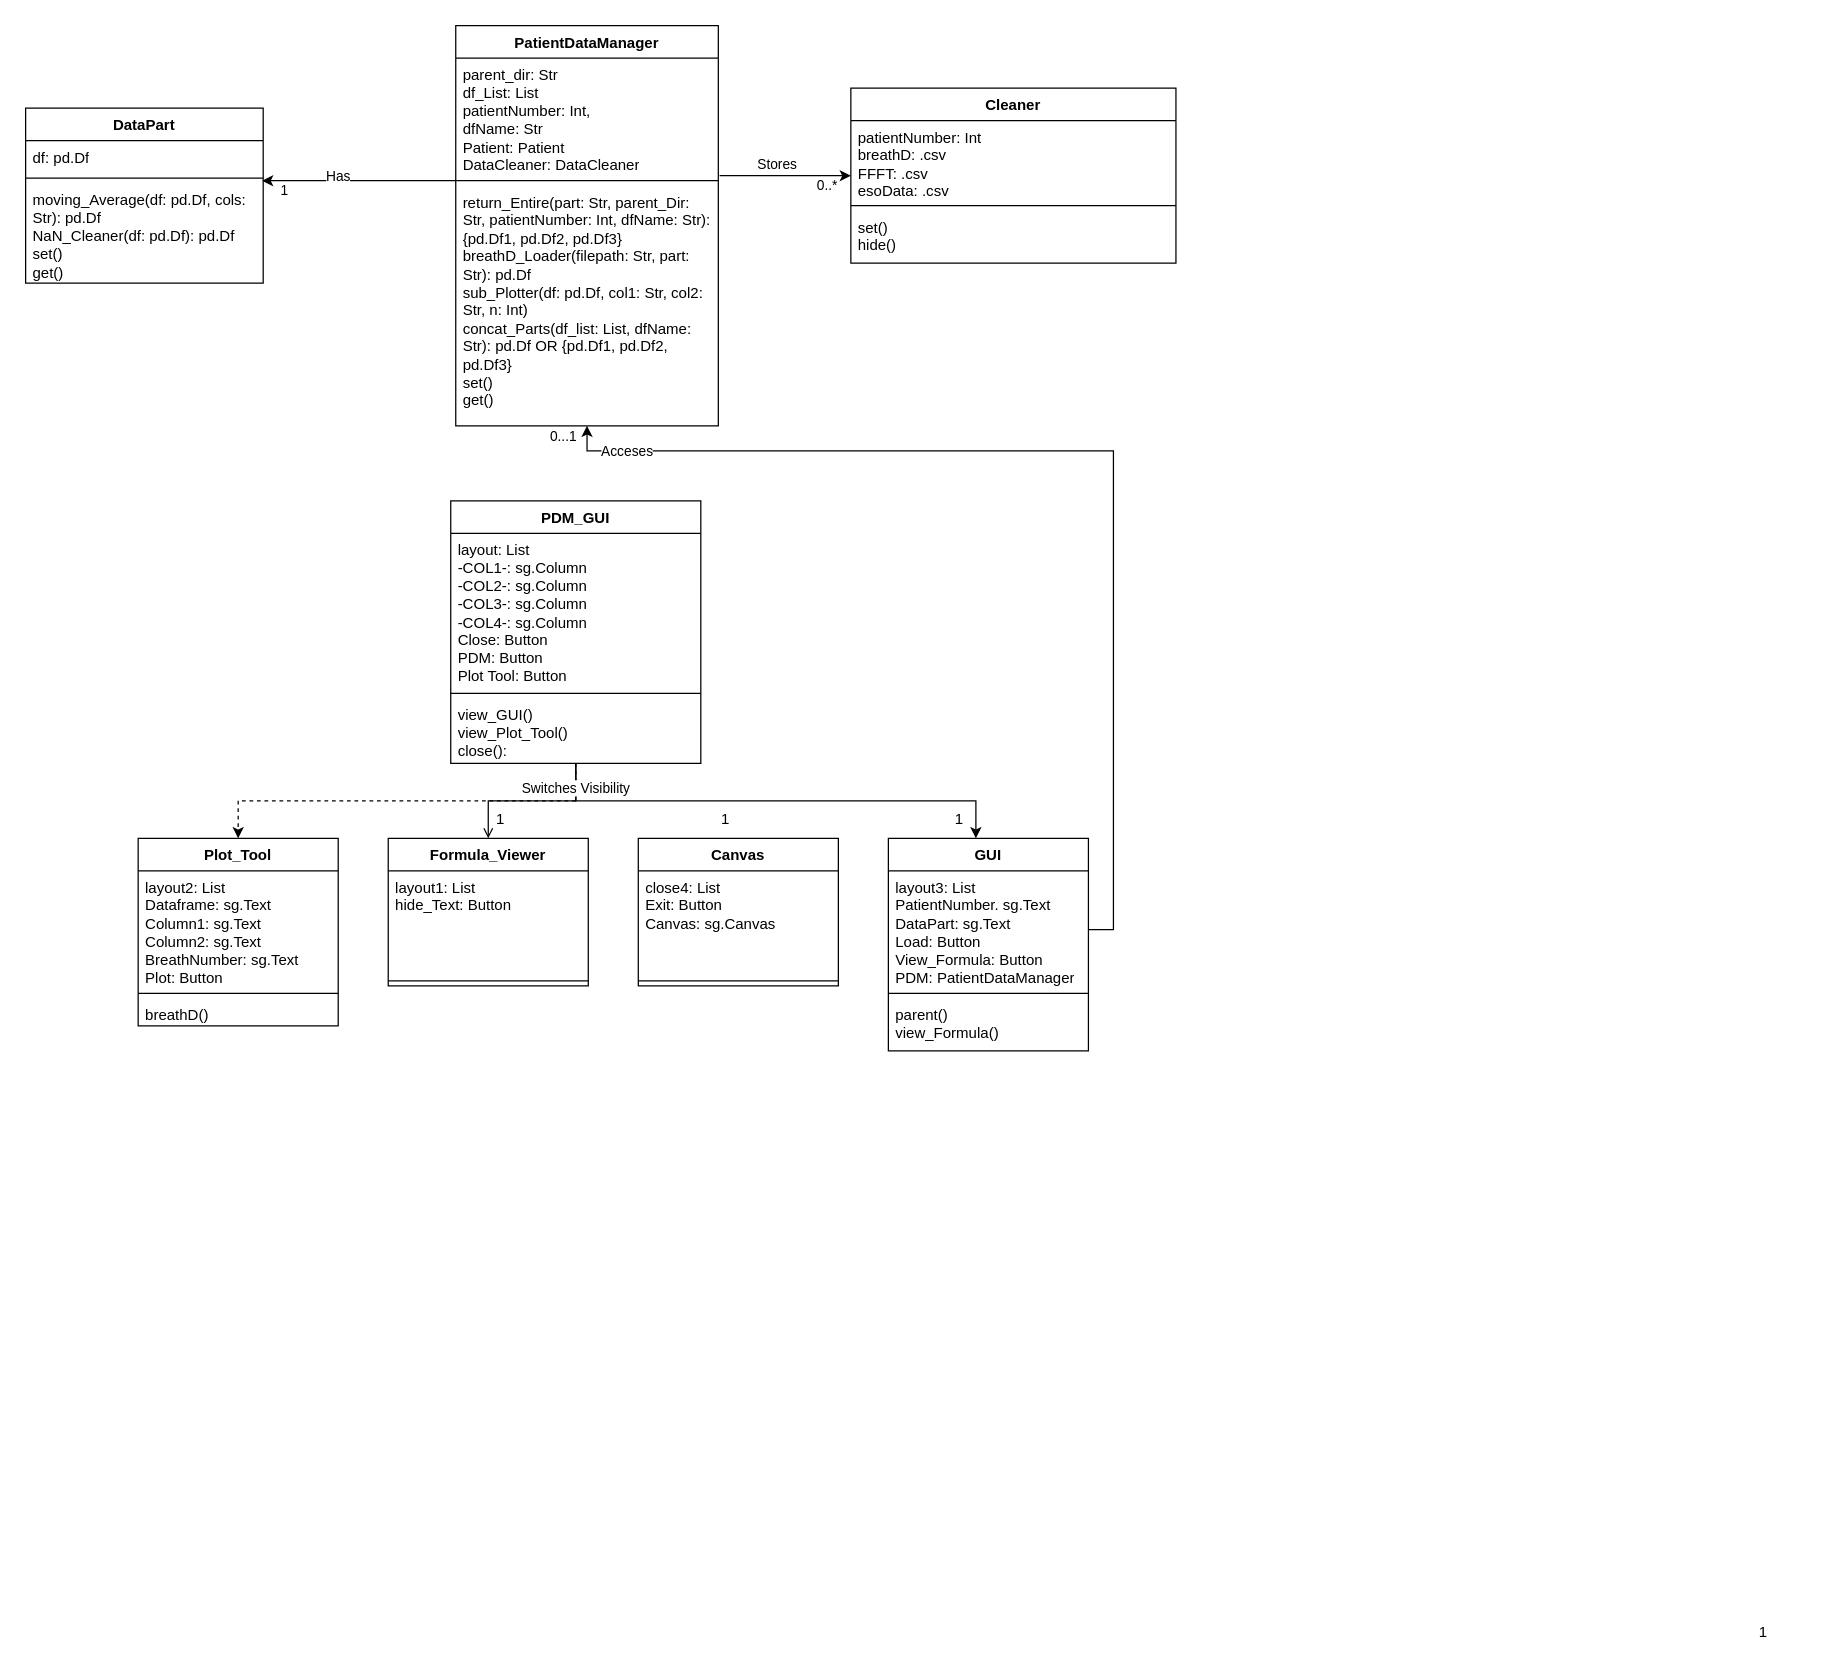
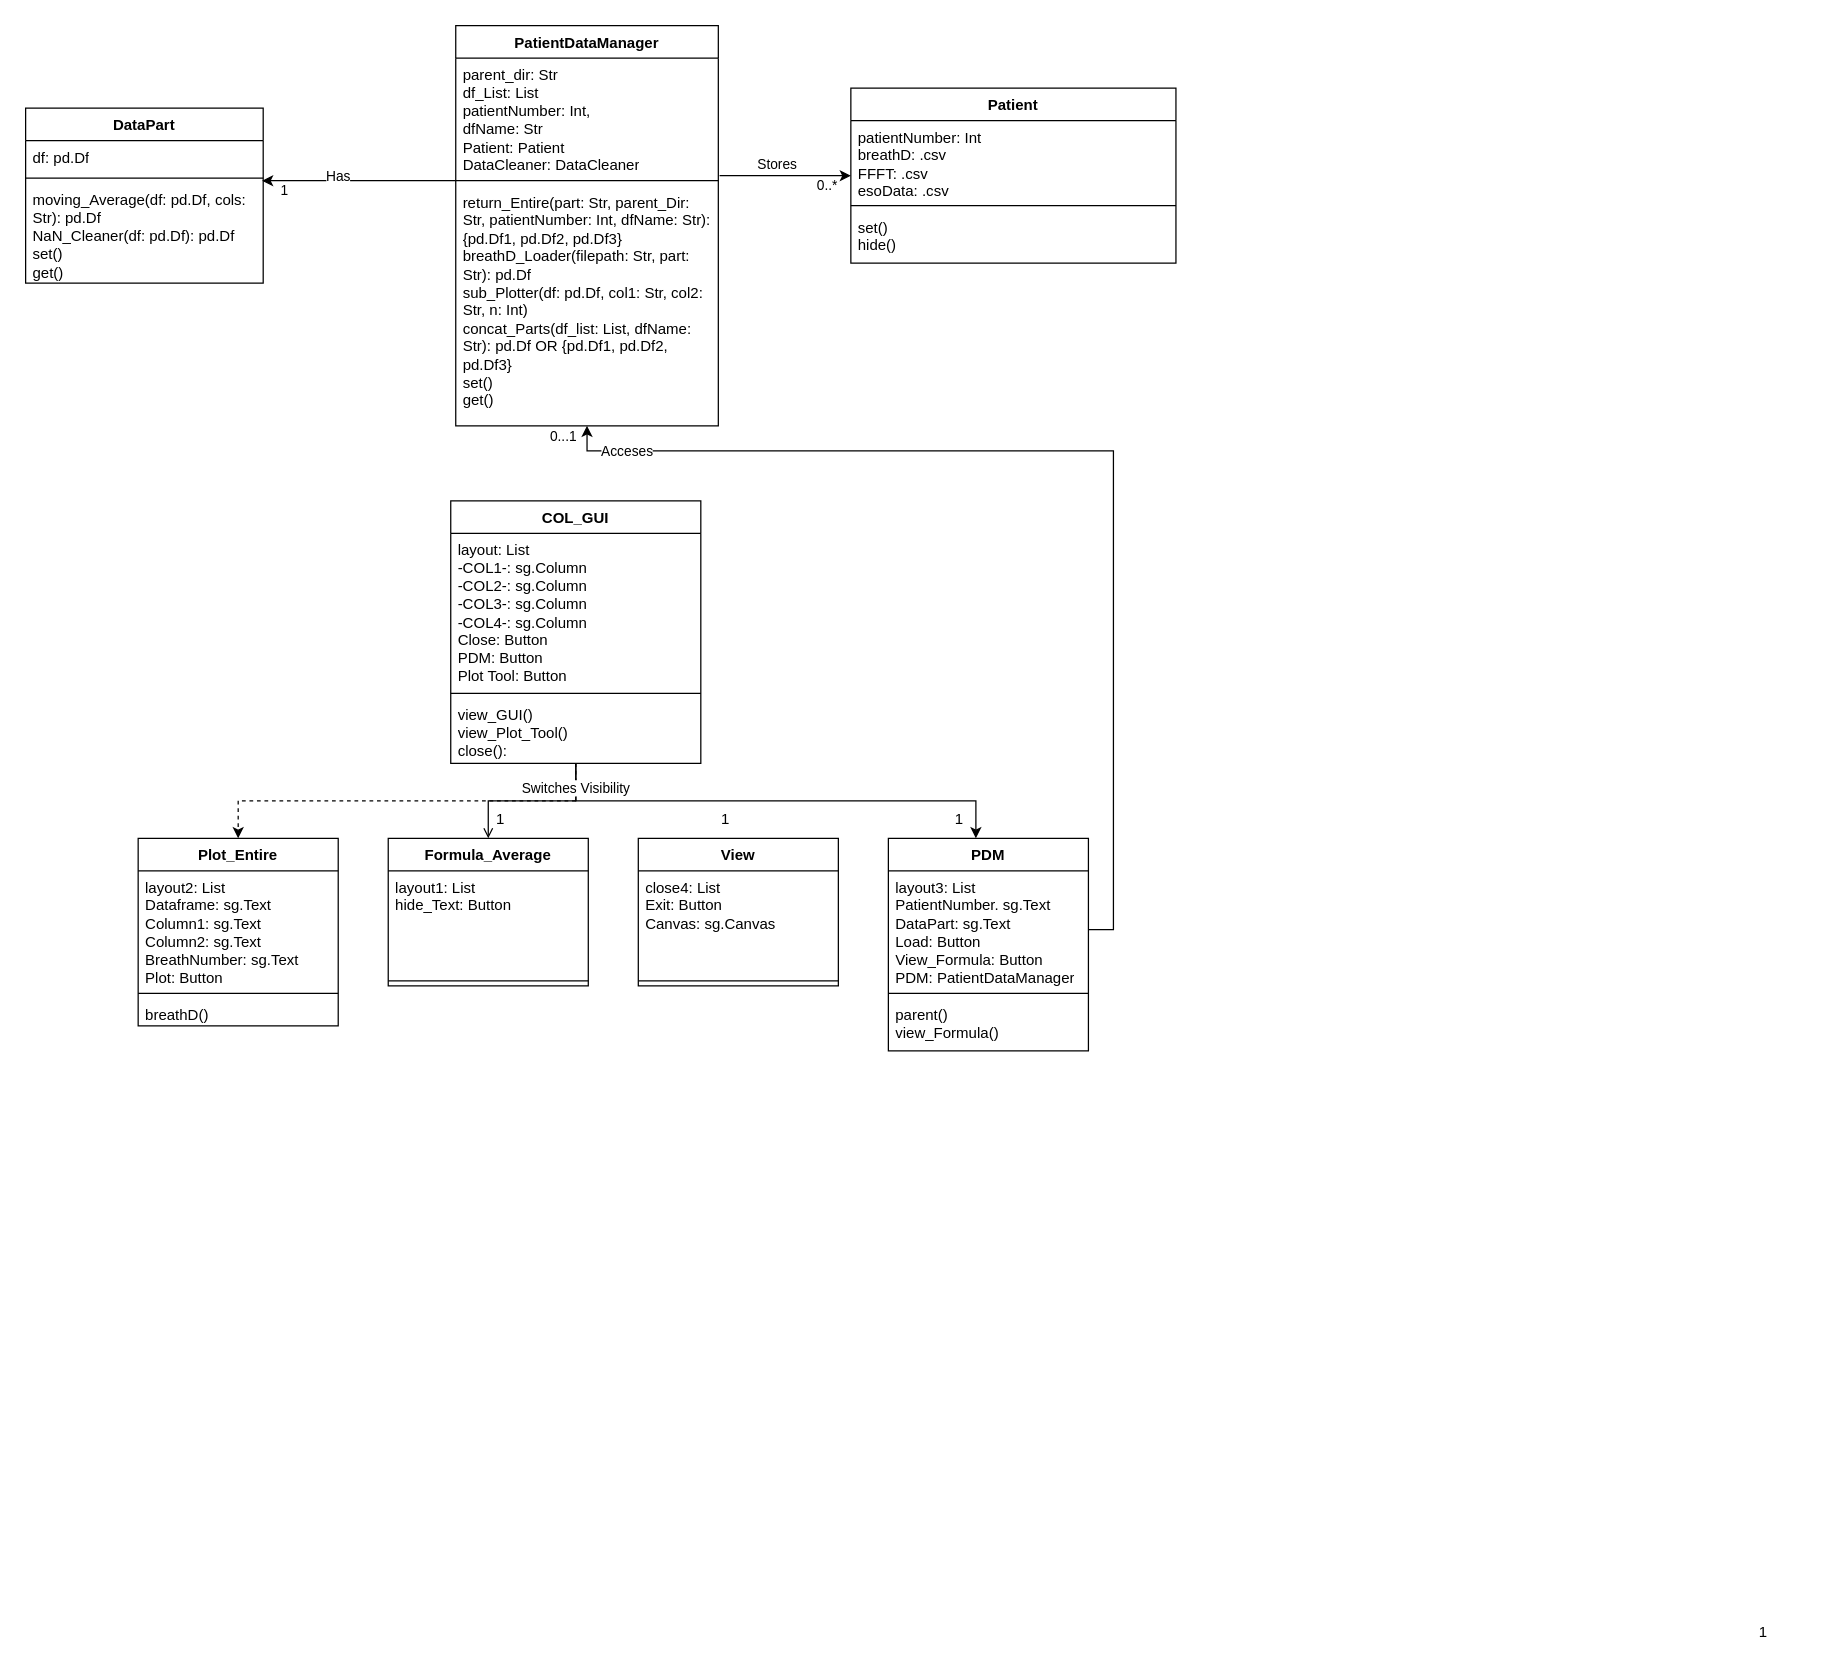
node "Cleaner": label "Cleaner" -> "Patient"
node "PDM_GUI": label "PDM_GUI" -> "COL_GUI"
node "Plot_Tool": label "Plot_Tool" -> "Plot_Entire"
node "Formula_Viewer": label "Formula_Viewer" -> "Formula_Average"
node "Canvas": label "Canvas" -> "View"
node "GUI": label "GUI" -> "PDM"
